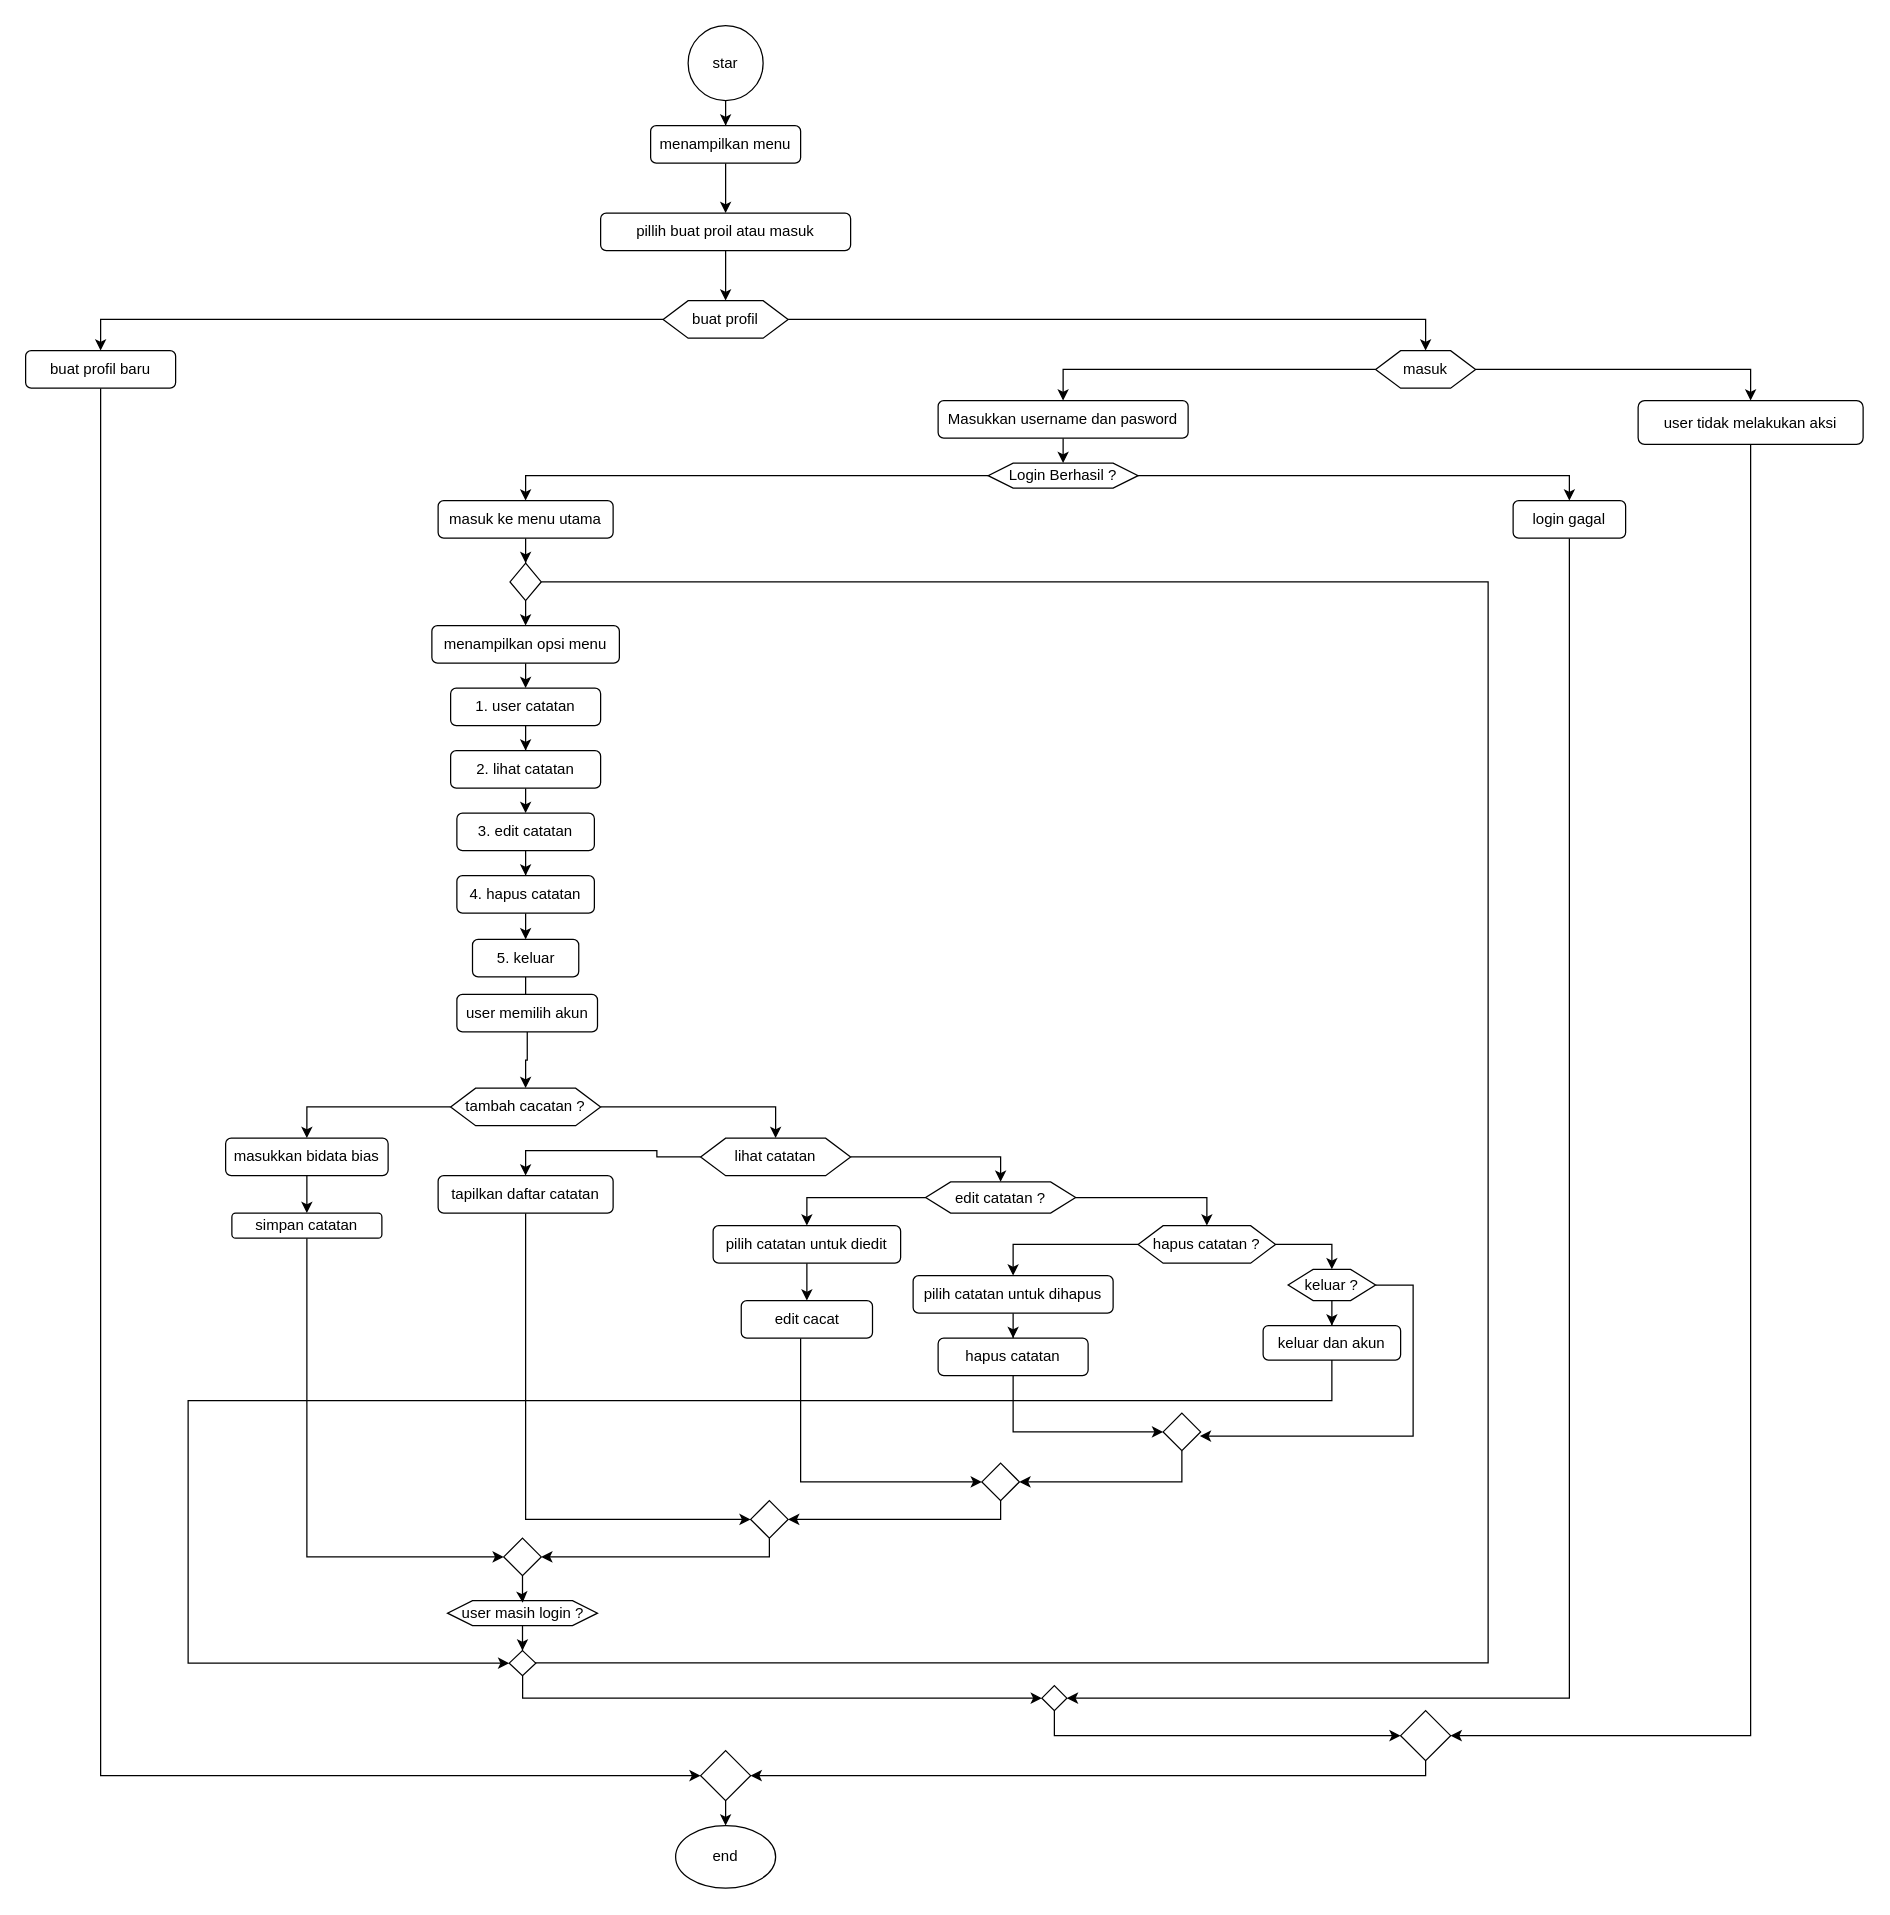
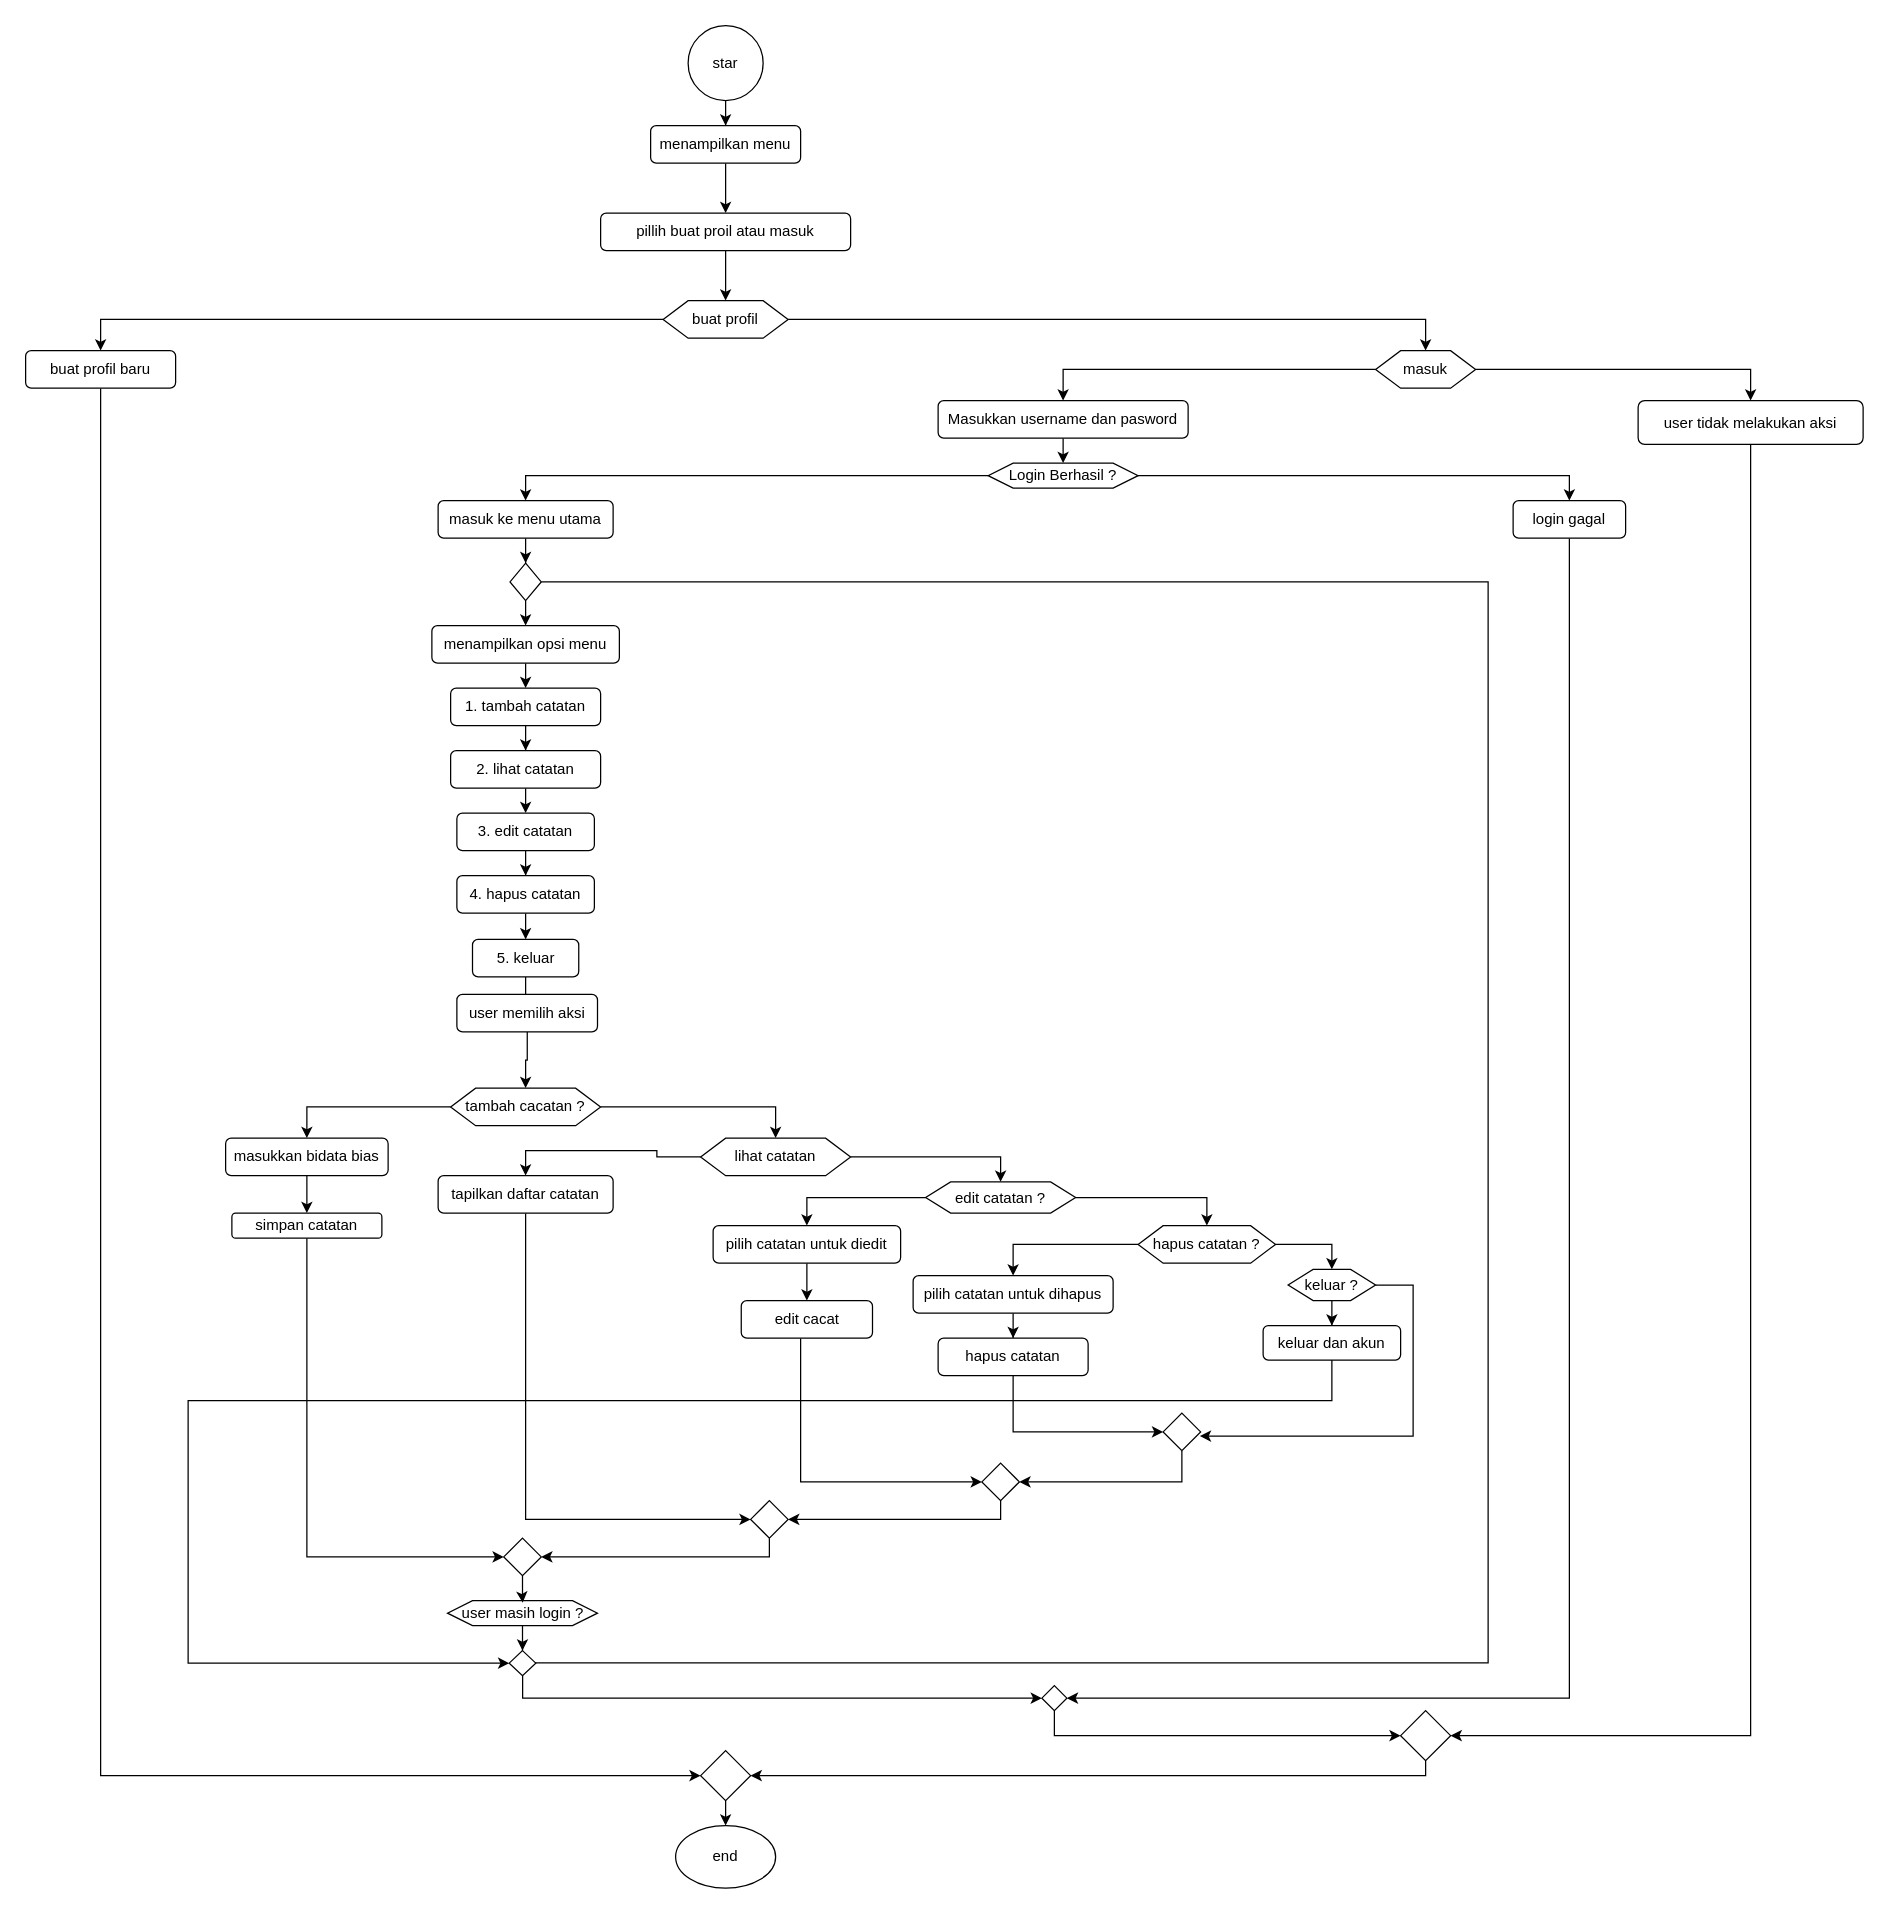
node "1. user catatan": label "1. user catatan" -> "1. tambah catatan"
node "user memilih akun": label "user memilih akun" -> "user memilih aksi"
